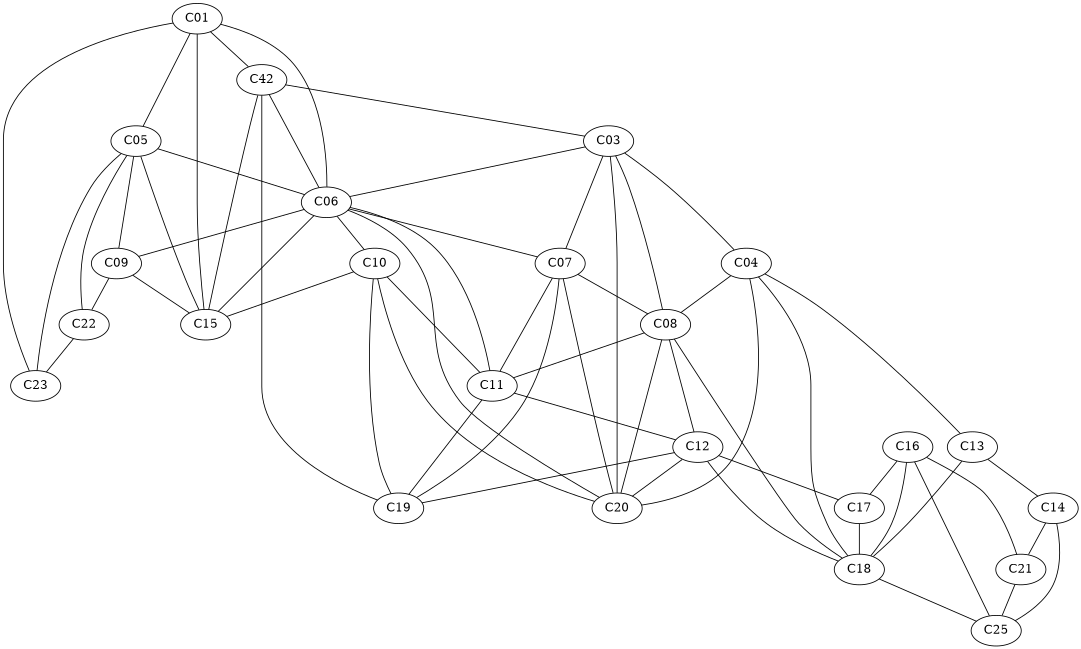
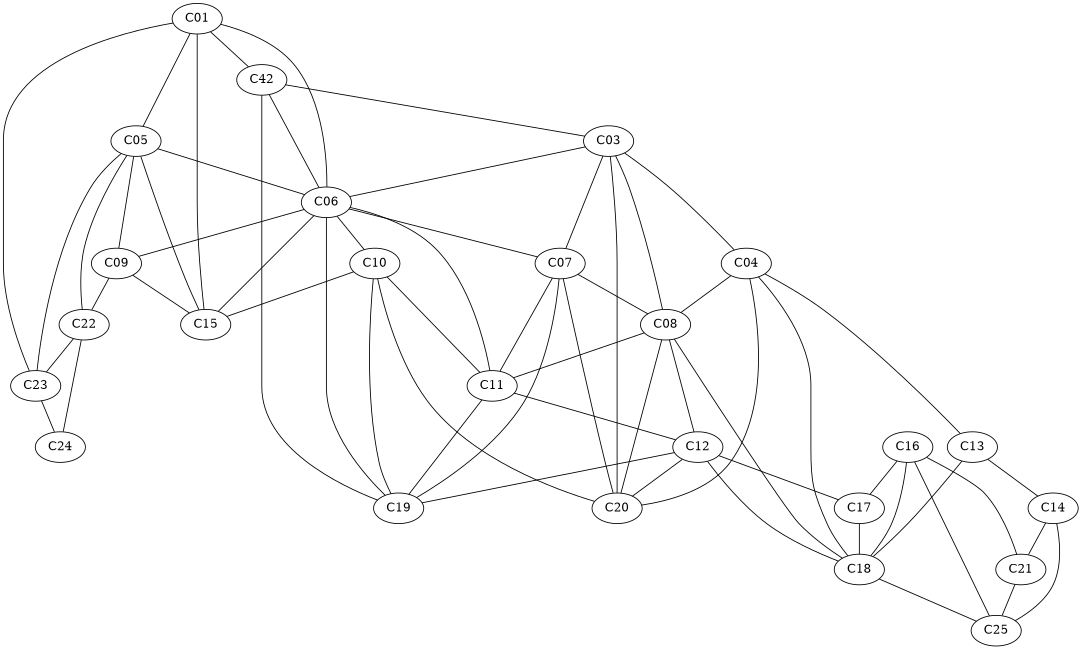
edge "C42" -- "C15": removed
edge "C06" -- "C20": now "C06" -- "C19"
node "C24": added
